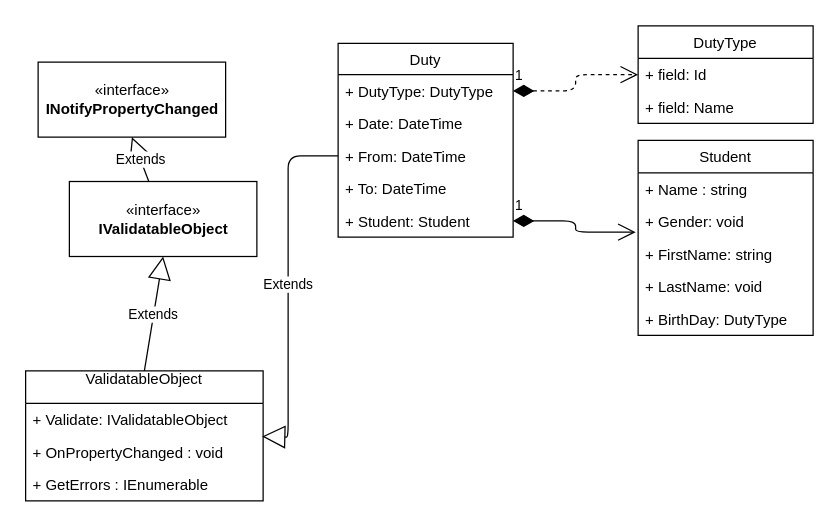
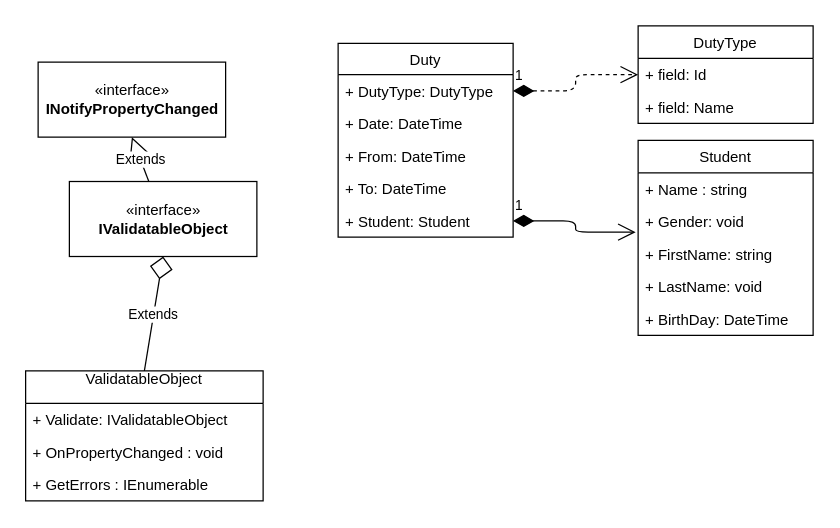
edge "+ From: DateTime" -> "+ OnPropertyChanged : void": removed, label "Extends"
edge "ValidatableObject" -> "«interface» IValidatableObject": arrowhead block -> diamond
node "+ BirthDay: DutyType": label "+ BirthDay: DutyType" -> "+ BirthDay: DateTime"
